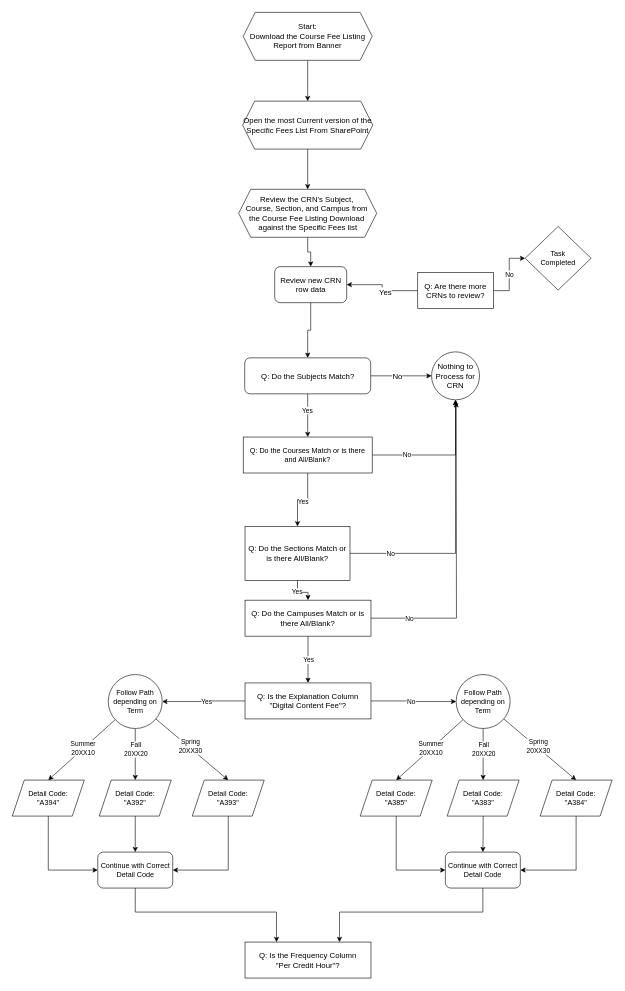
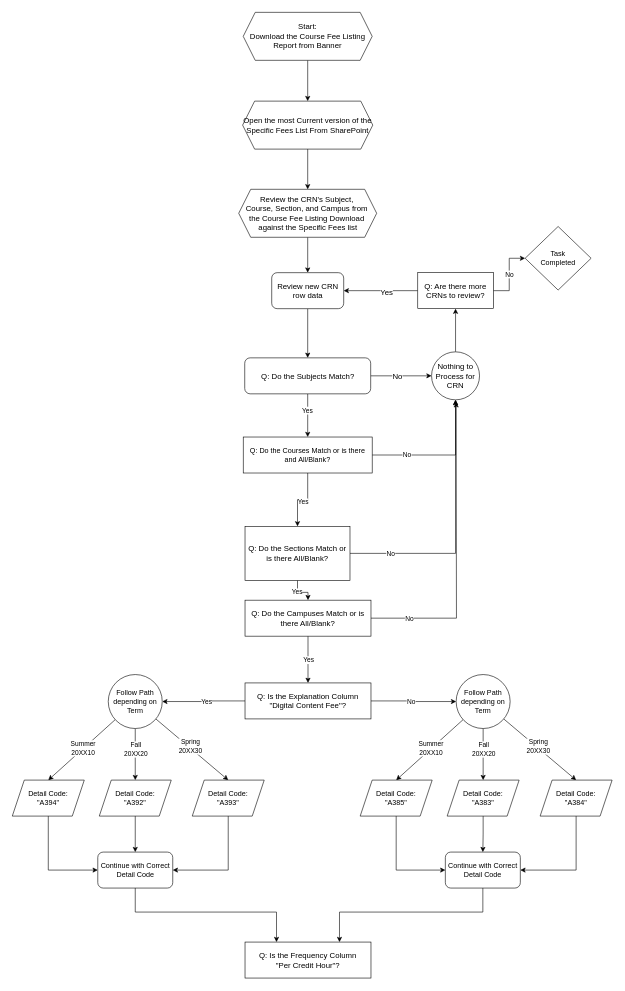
node "Review new CRN row data": moved (311, 285) -> (308, 291)
edge "Nothing to Process for CRN" -> "Q: Are there more CRNs to review?": added
